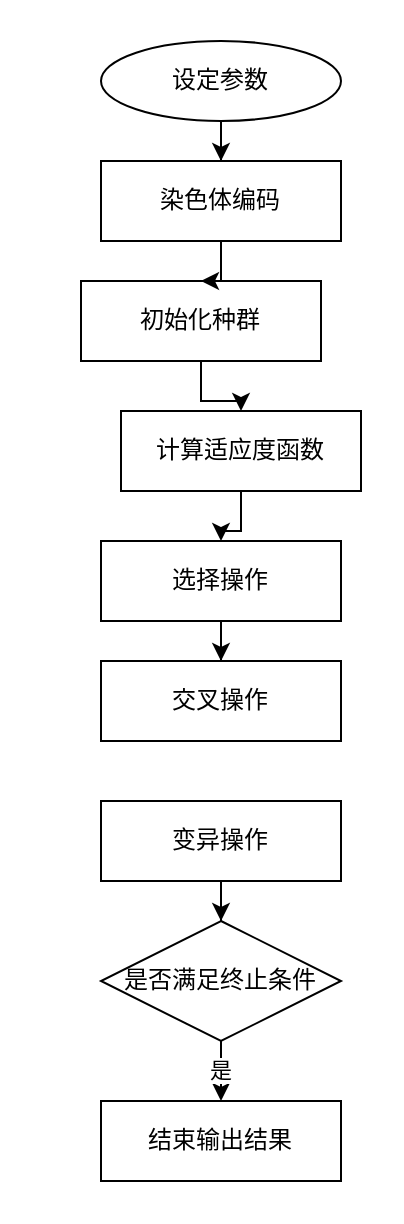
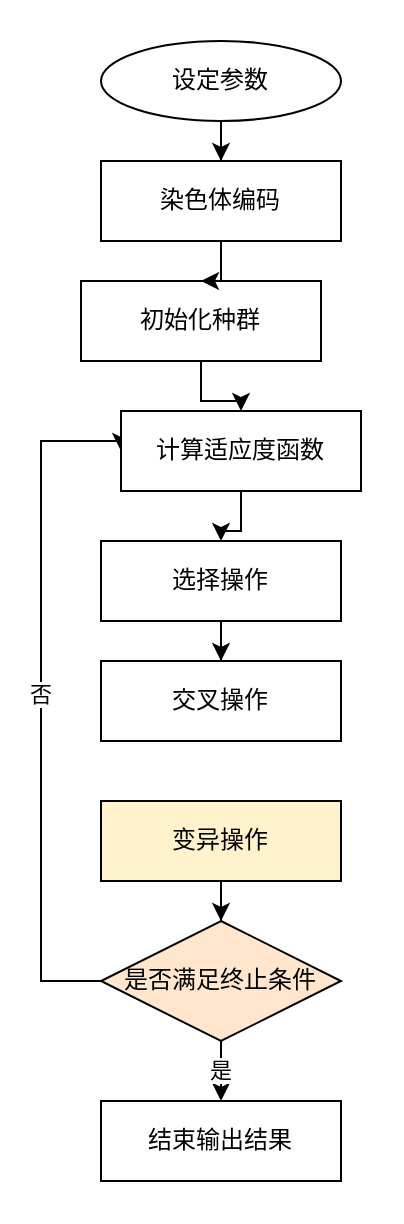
edge "是否满足终止条件" -> "计算适应度函数": added, label "否"
node "变异操作": fillcolor #ffffff -> #fff2cc
node "是否满足终止条件": fillcolor #ffffff -> #ffe6cc
